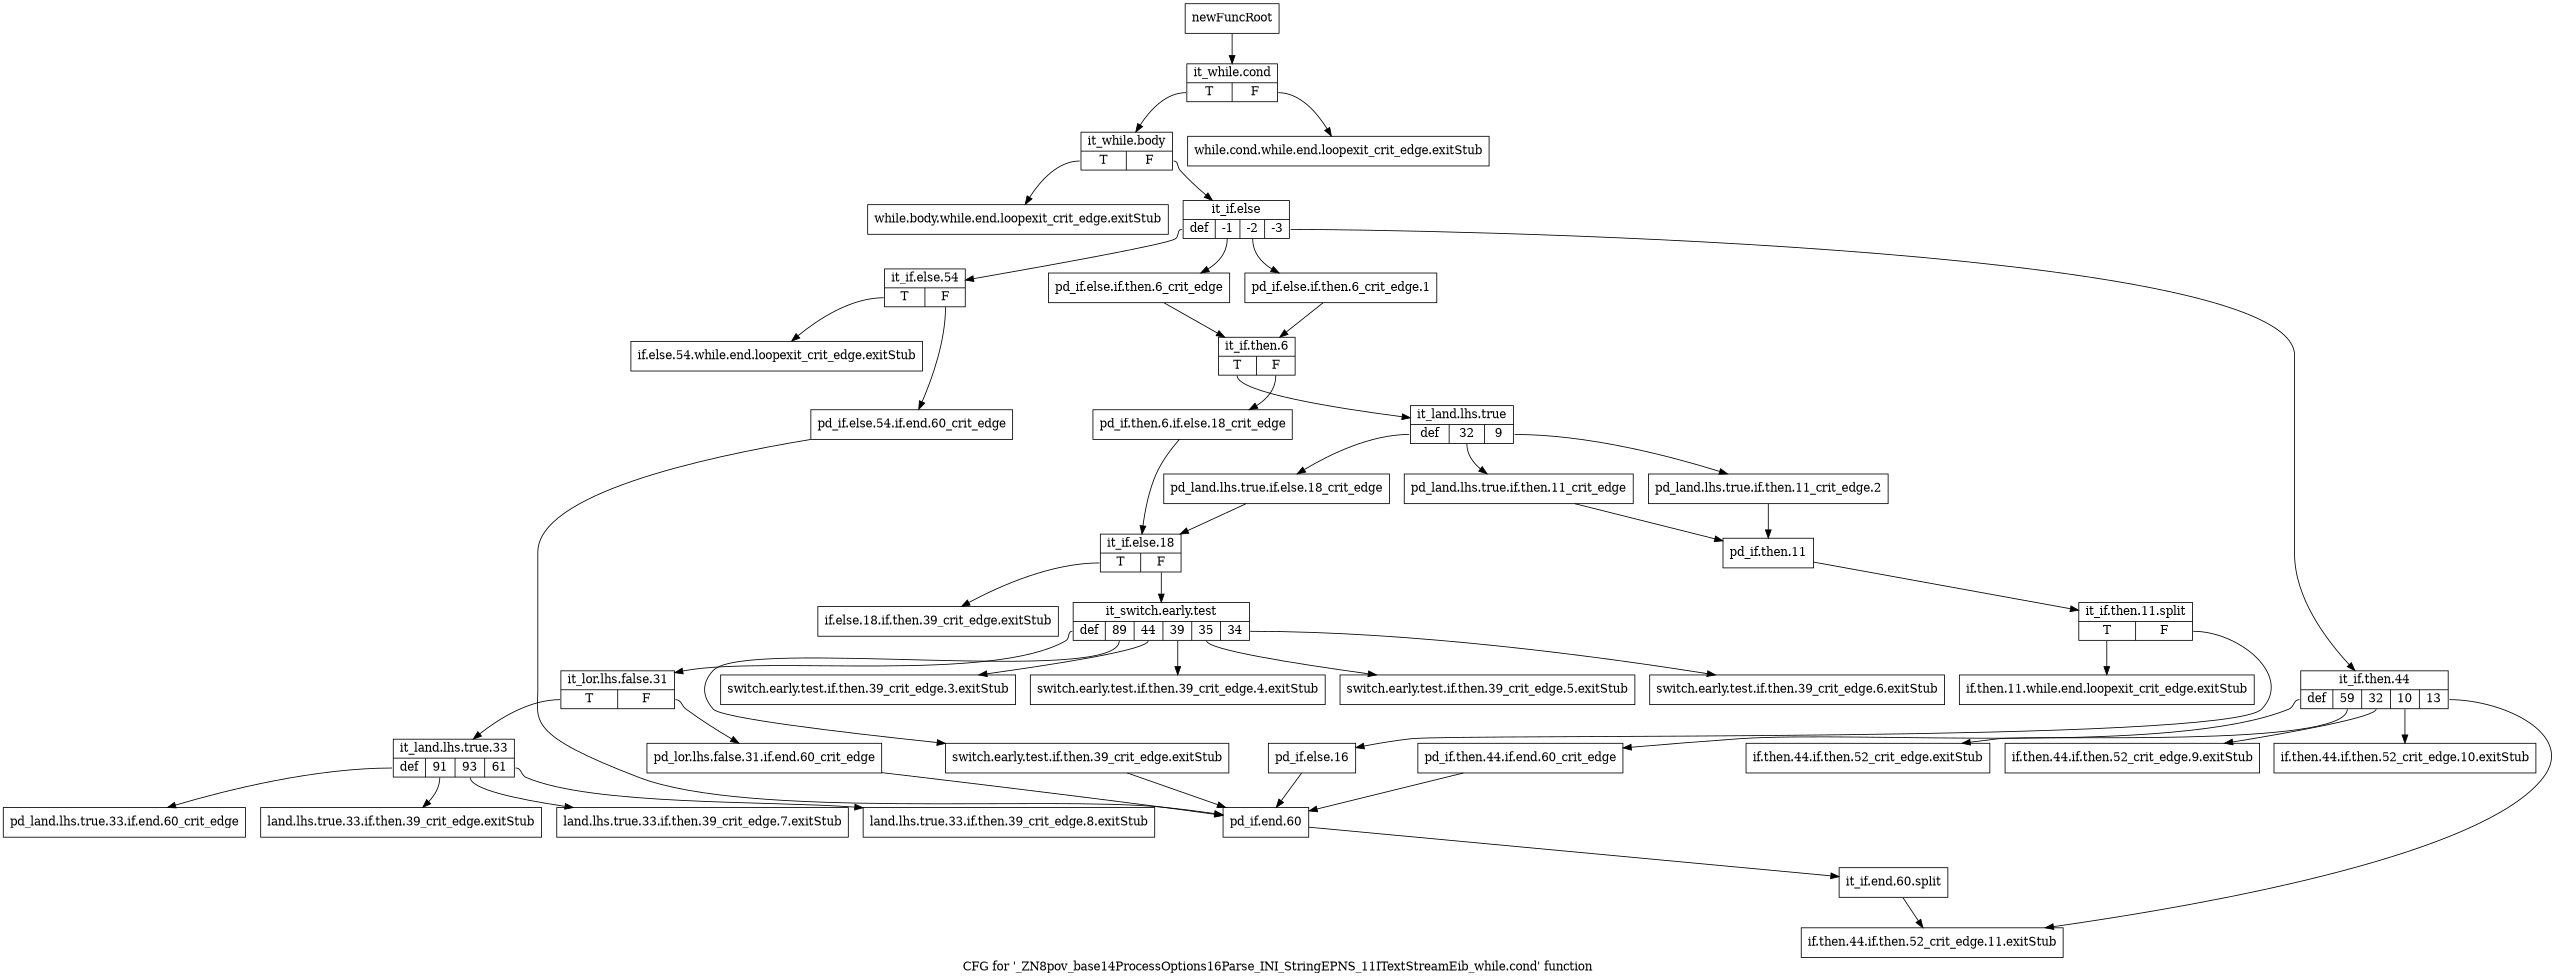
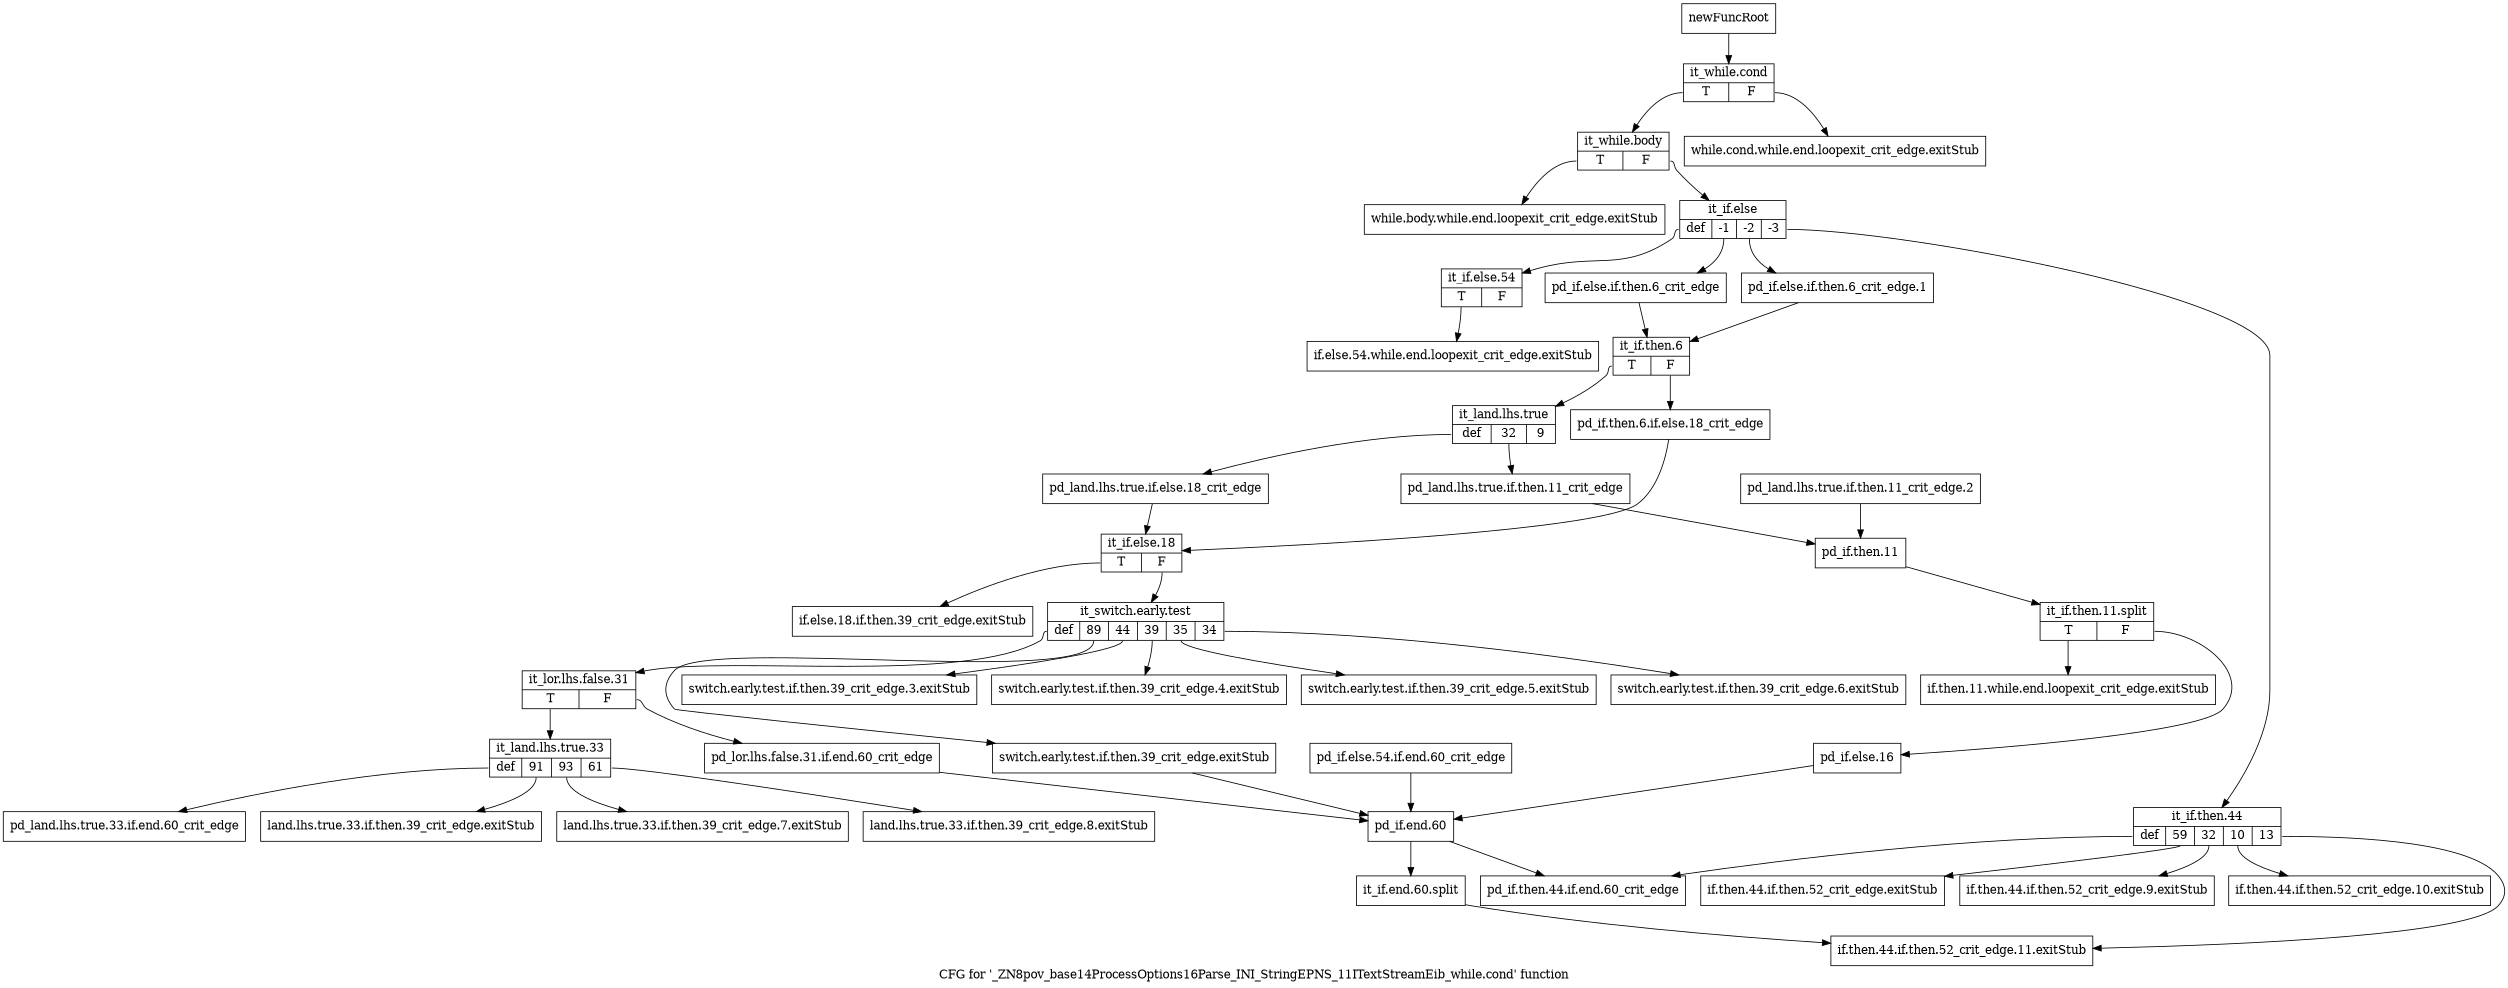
edge "it_if.else.54" -> "pd_if.else.54.if.end.60_crit_edge": removed
edge "it_land.lhs.true" -> "pd_land.lhs.true.if.then.11_crit_edge.2": removed
edge "pd_if.then.44.if.end.60_crit_edge" -> "pd_if.end.60": reversed
